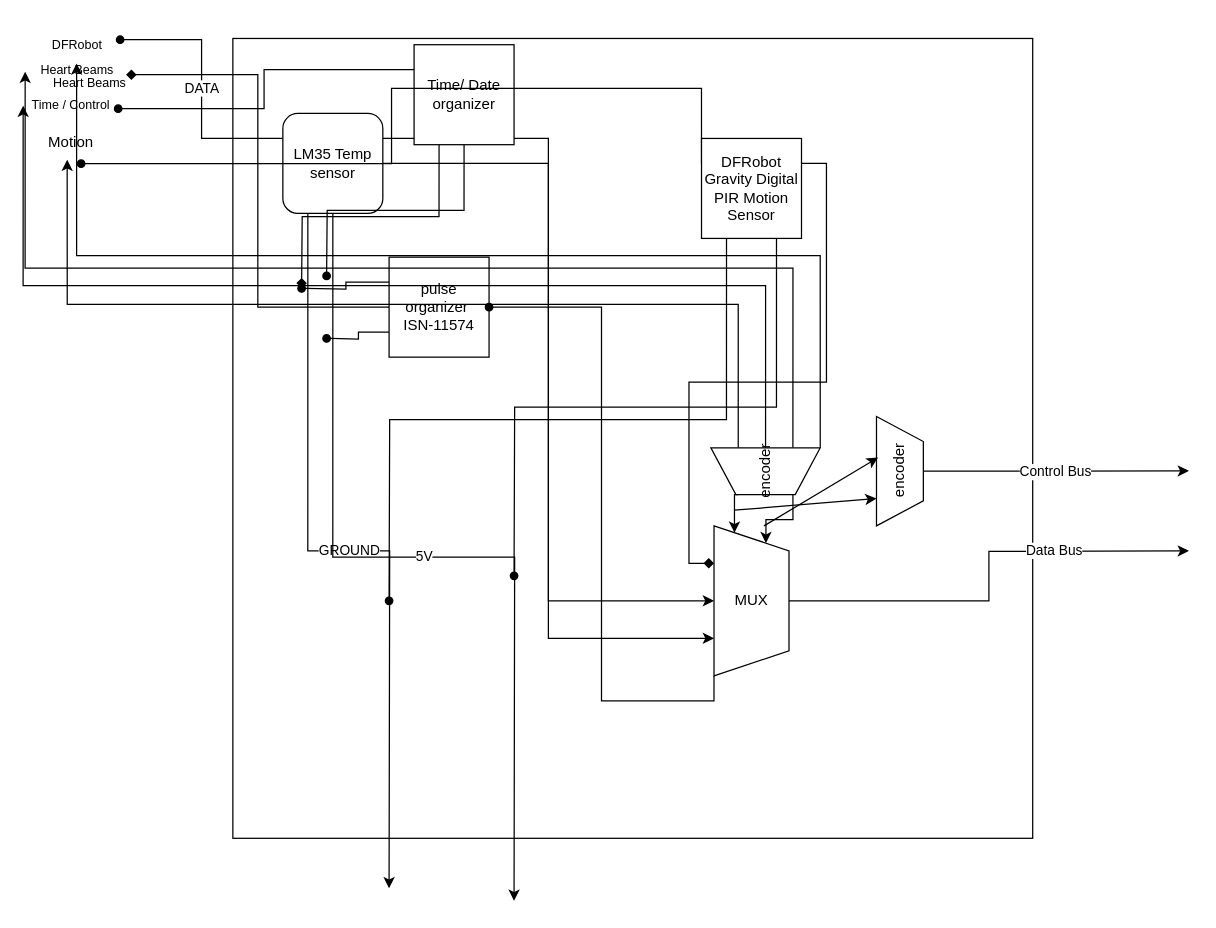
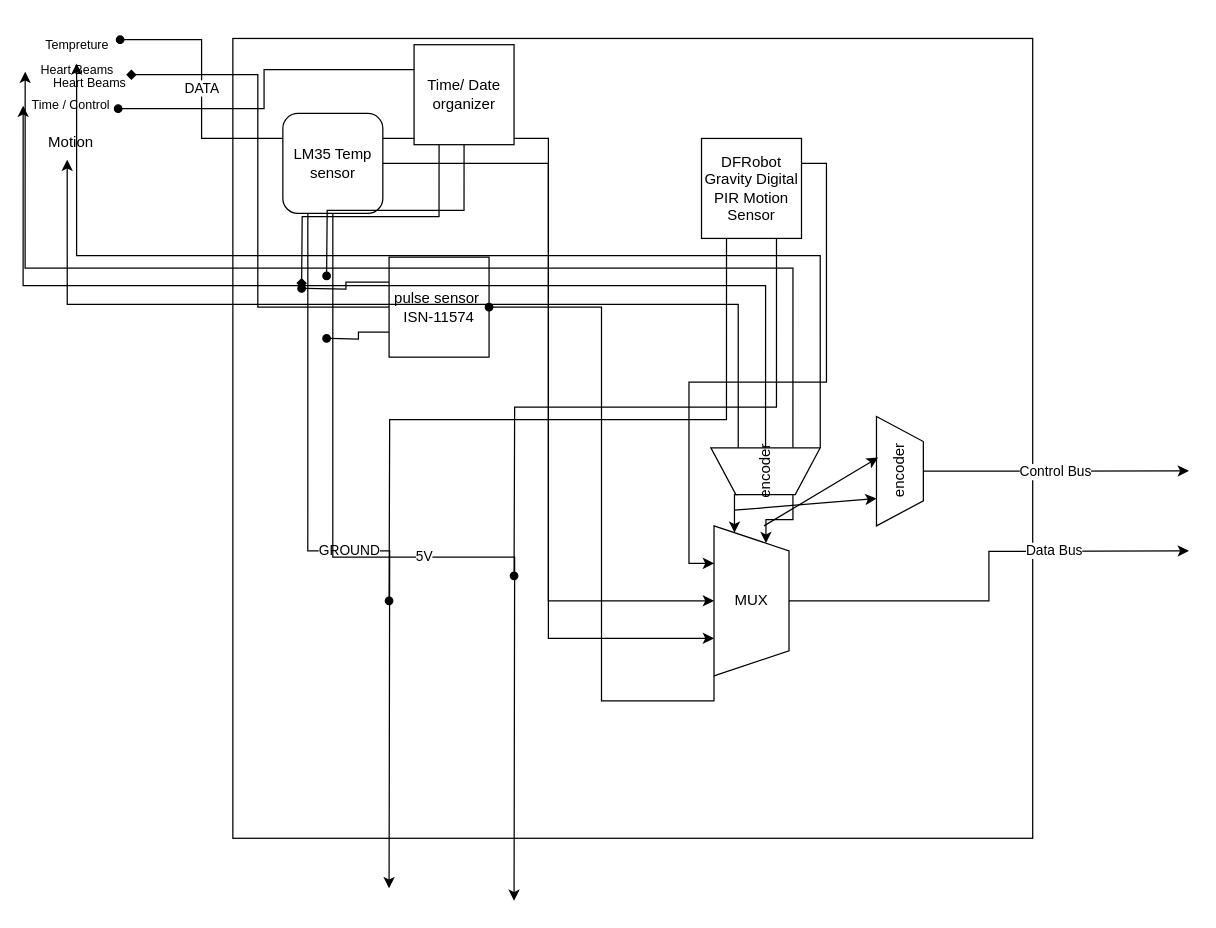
node "DFRobot": label "DFRobot" -> "Tempreture"
edge "DFRobot Gravity Digital PIR Motion Sensor" -> "Motion": removed
node "pulse organizer ISN-11574": label "pulse organizer ISN-11574" -> "pulse sensor ISN-11574"
edge "DFRobot Gravity Digital PIR Motion Sensor" -> "MUX": arrowhead diamond -> classic
